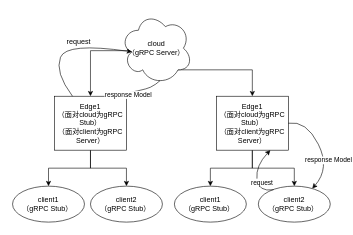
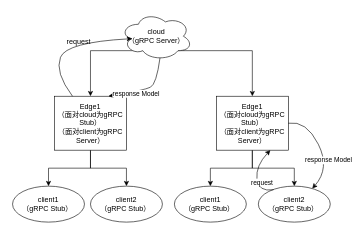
node "cloud （gRPC Server）": size 72x72 -> 72x48
